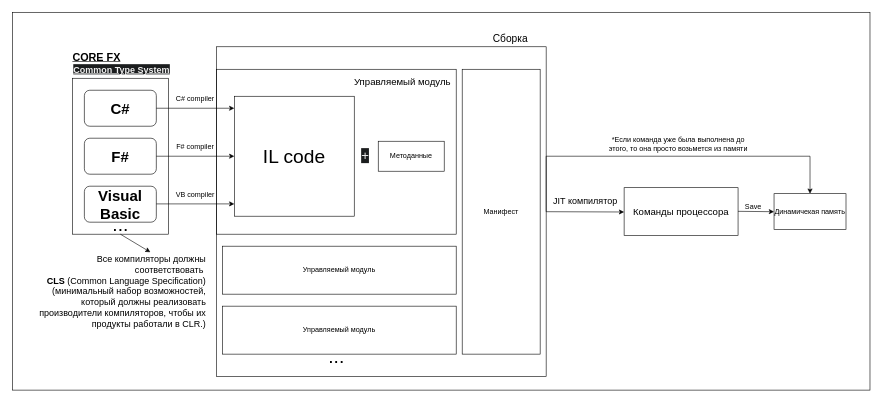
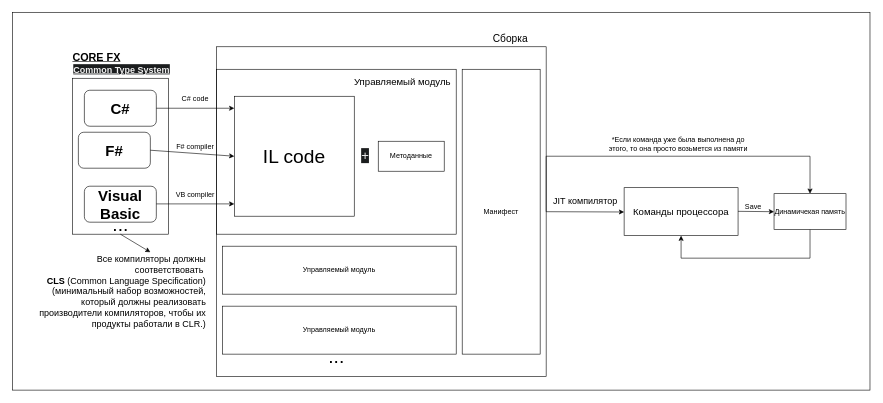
node "C# compiler": label "C# compiler" -> "C# code"
node "F#": moved (120, 156) -> (114, 150)
edge "Динамичекая память" -> "Команды процессора": added
